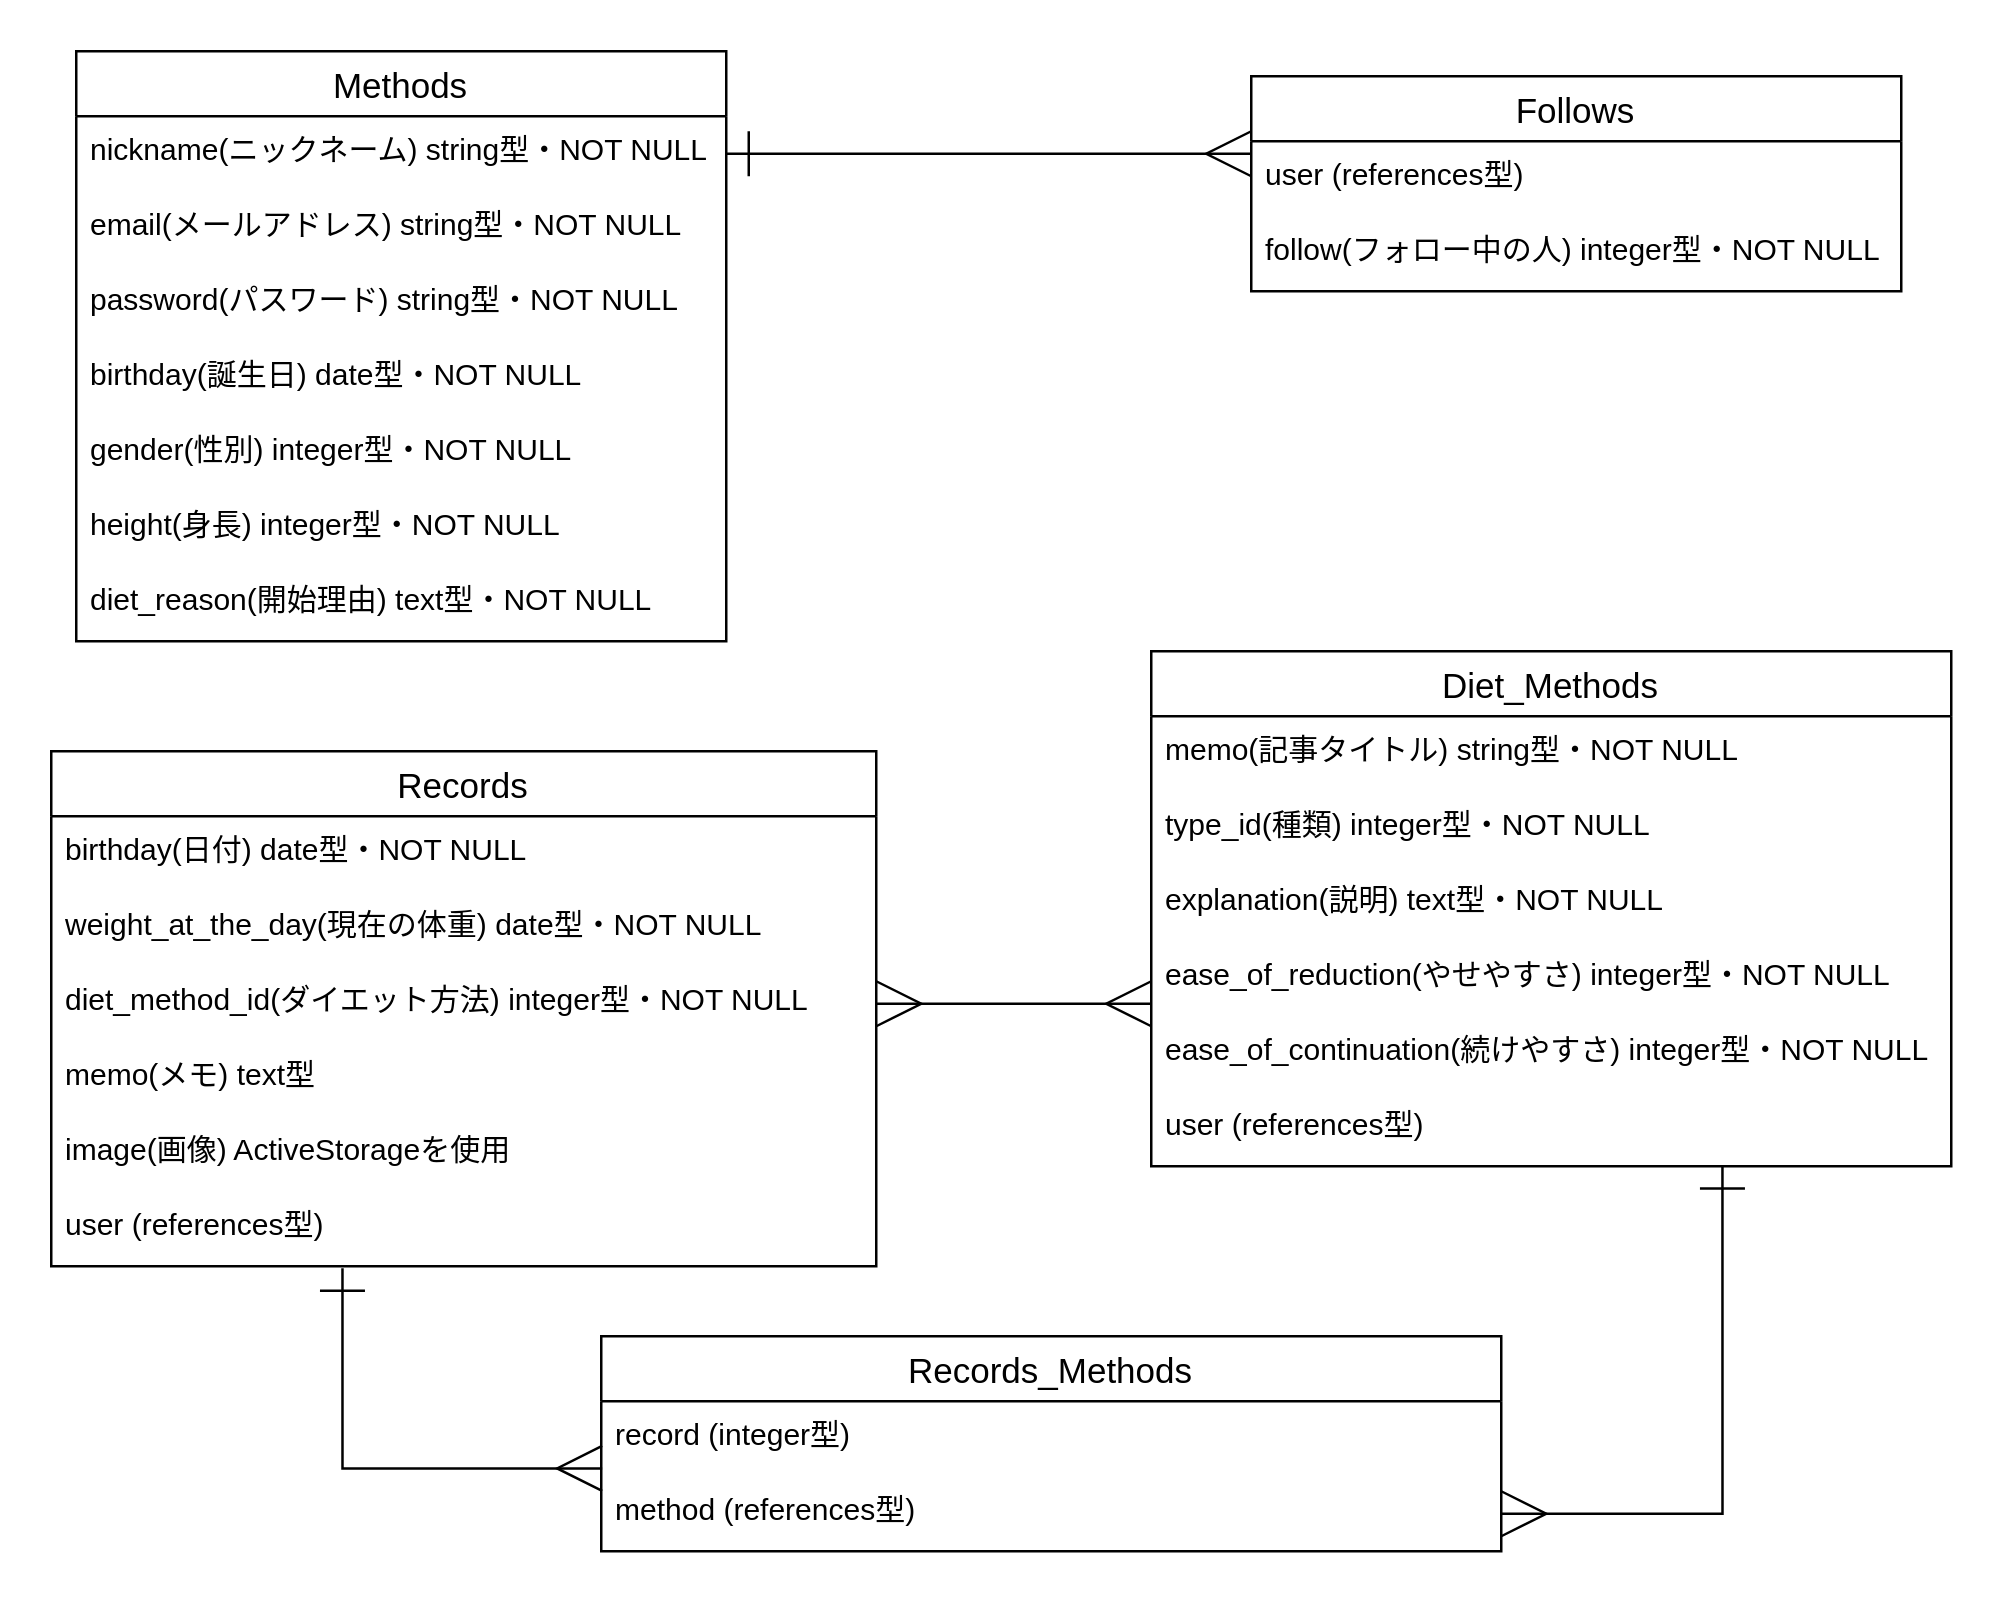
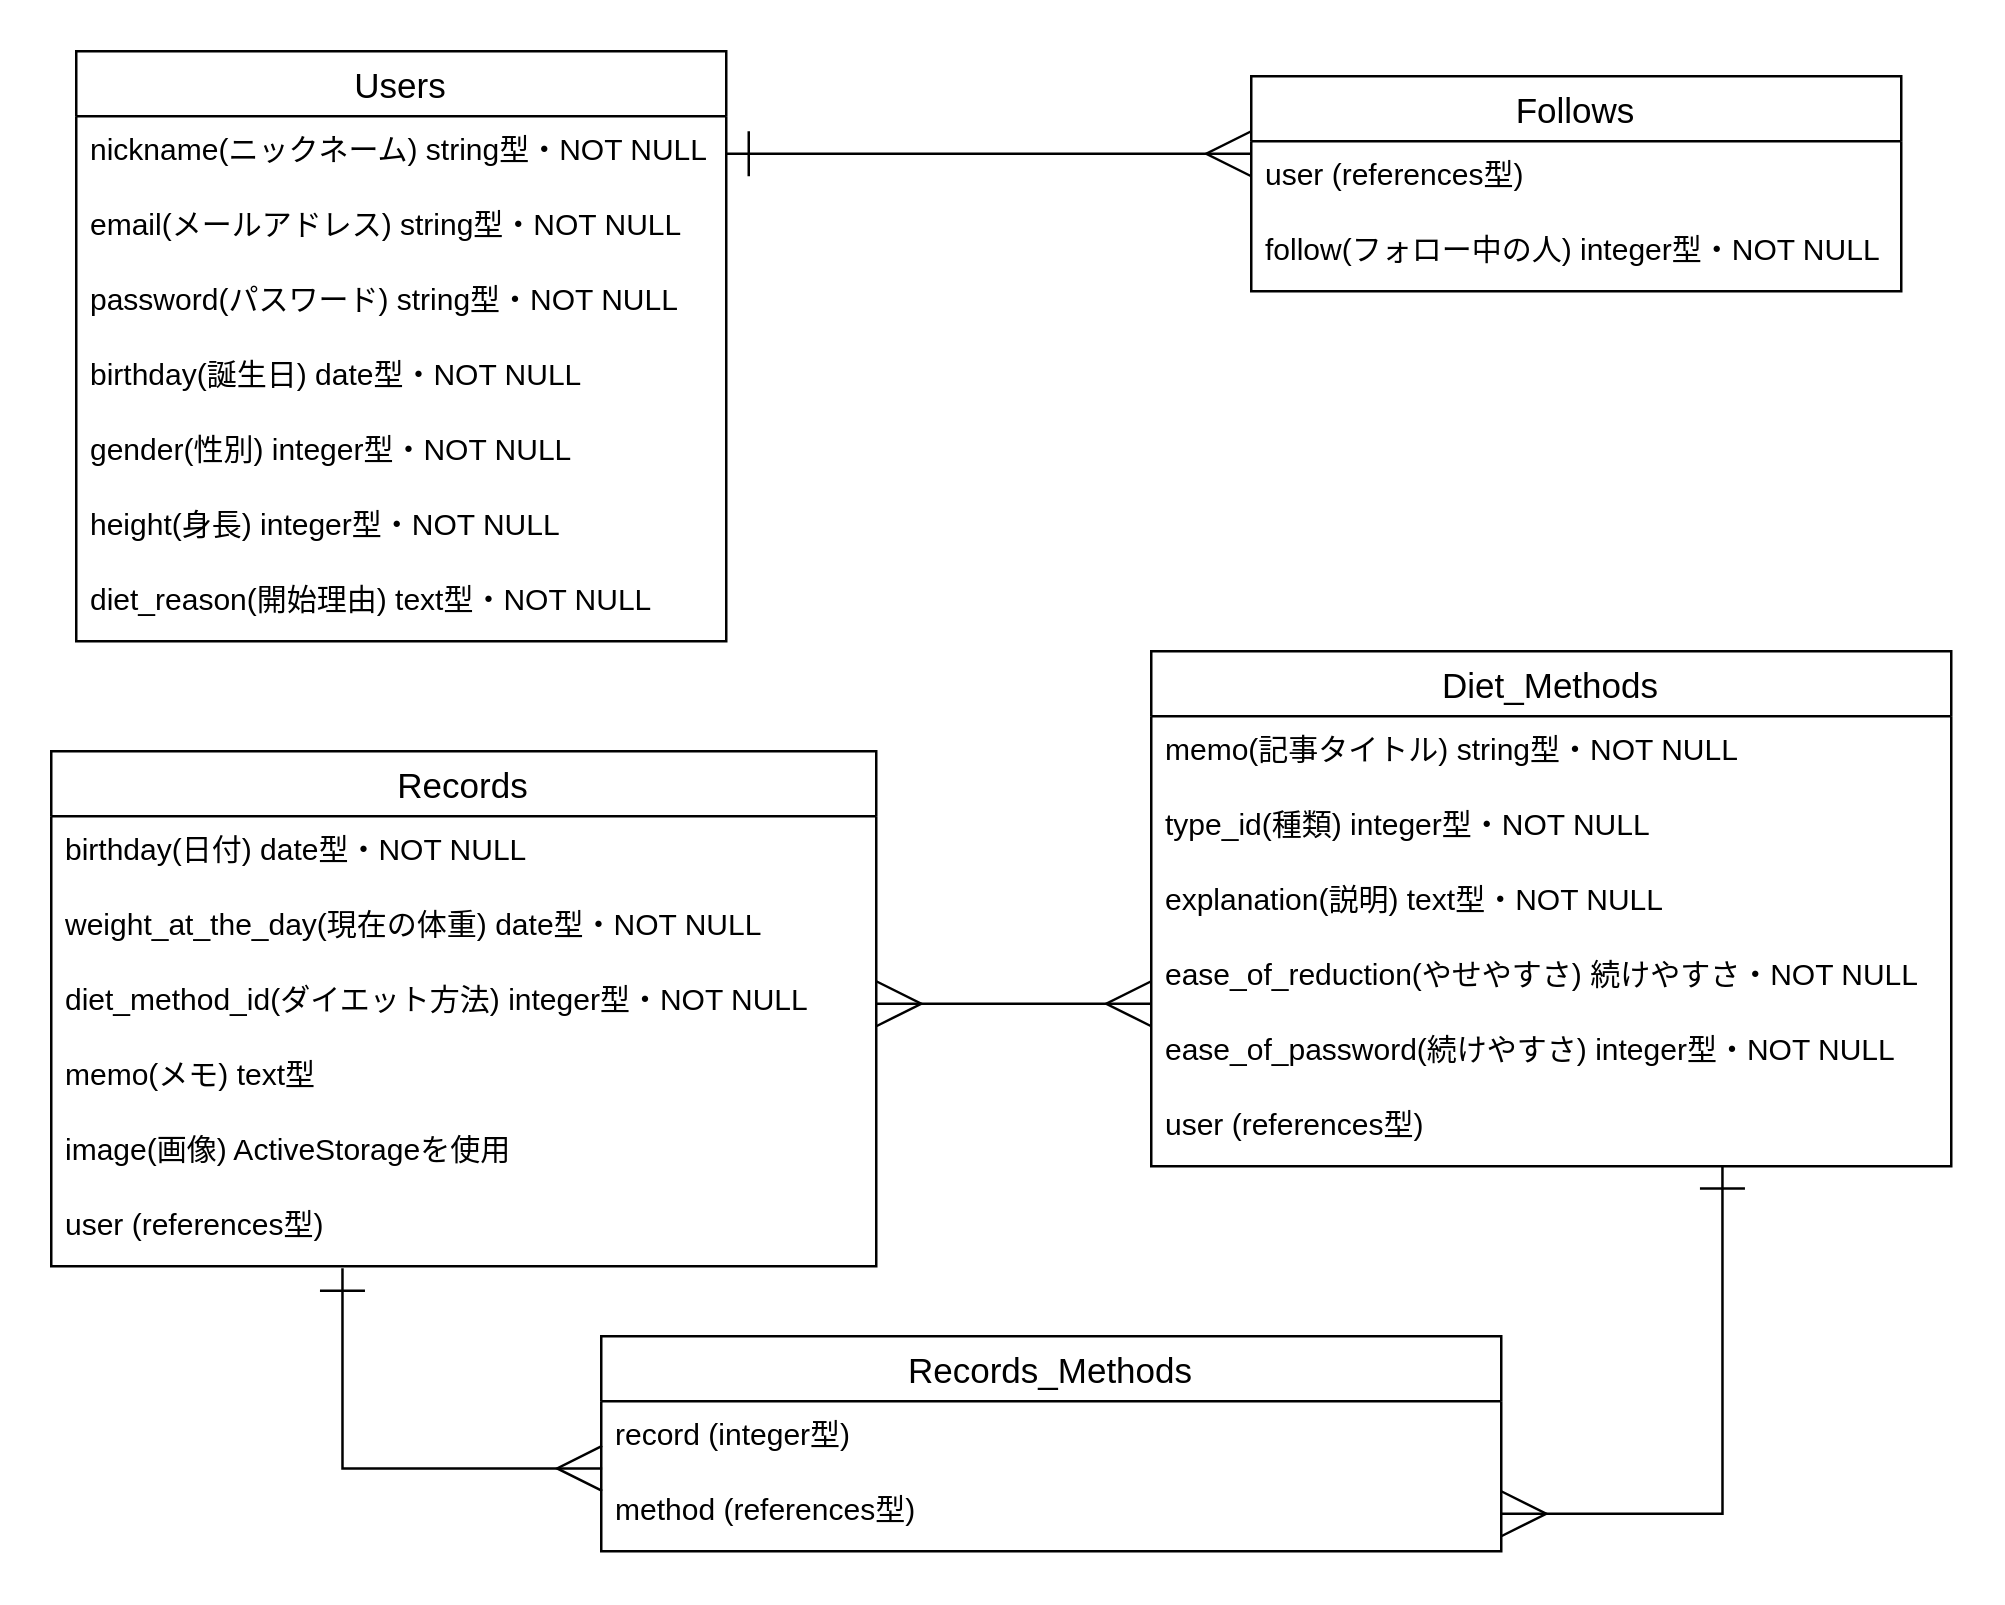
node "Methods": label "Methods" -> "Users"
node "ease_of_reduction(やせやすさ) integer型・NOT NULL": label "ease_of_reduction(やせやすさ) integer型・NOT NULL" -> "ease_of_reduction(やせやすさ) 続けやすさ・NOT NULL"
node "ease_of_continuation(続けやすさ) integer型・NOT NULL": label "ease_of_continuation(続けやすさ) integer型・NOT NULL" -> "ease_of_password(続けやすさ) integer型・NOT NULL"
